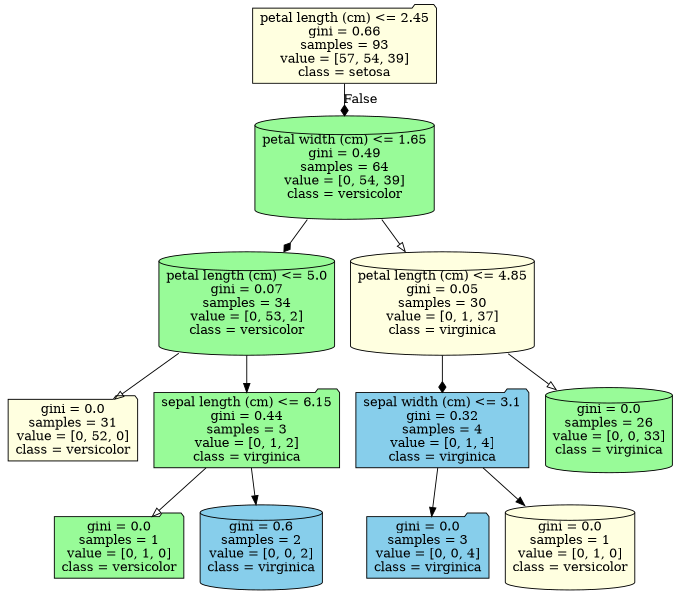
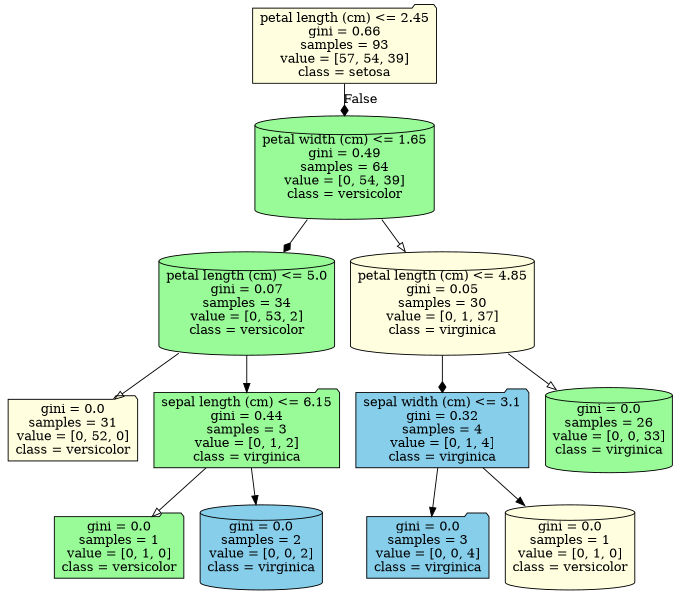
node "gini = 0.6 samples = 2 value = [0, 0, 2] class = virginica": label "gini = 0.6 samples = 2 value = [0, 0, 2] class = virginica" -> "gini = 0.0 samples = 2 value = [0, 0, 2] class = virginica"
